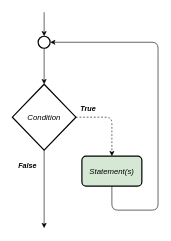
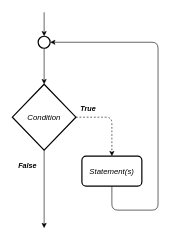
node "Statement(s)": fillcolor #d5e8d4 -> #ffffff
